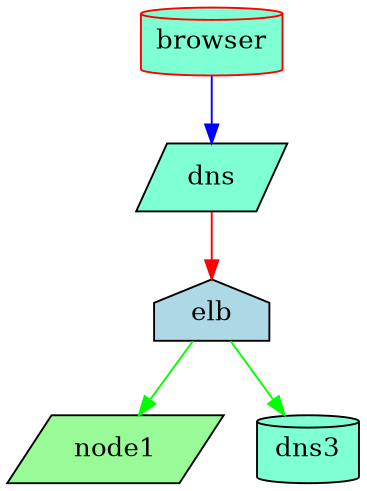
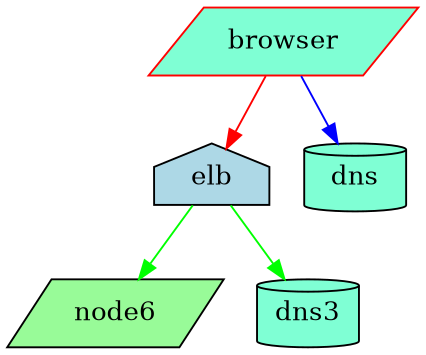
node "browser": shape cylinder -> parallelogram
node "dns": shape parallelogram -> cylinder
edge "dns" -> "elb": now "browser" -> "elb"
node "node1": label "node1" -> "node6"
